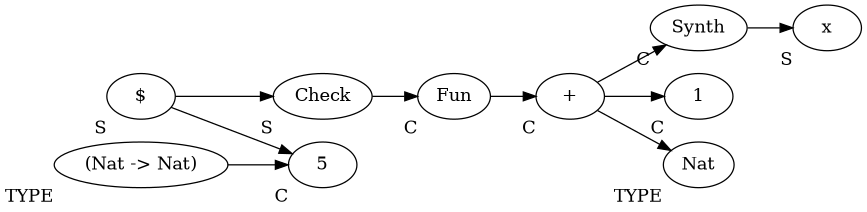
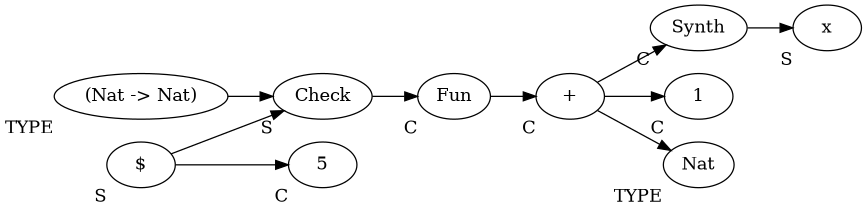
edge "(Nat -> Nat) TYPE" -> "5 C": now "(Nat -> Nat) TYPE" -> "Check S"
